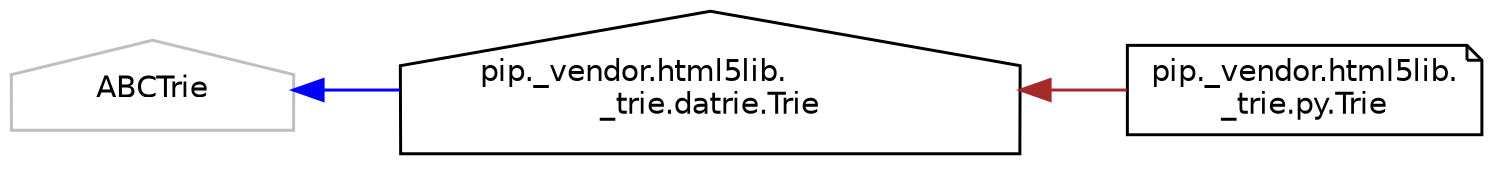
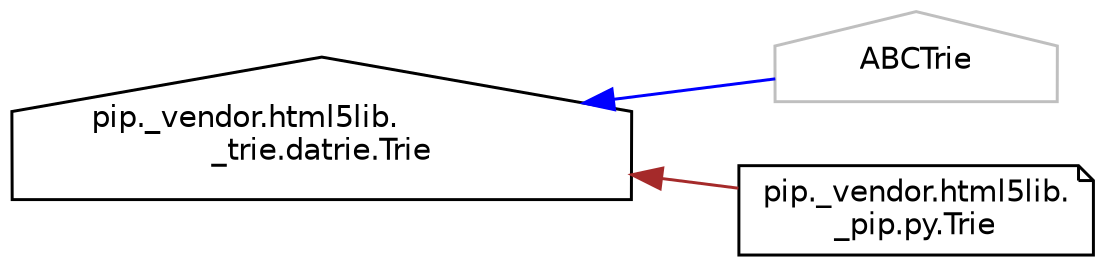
edge "pip._vendor.html5lib. _trie.datrie.Trie" -> "ABCTrie": reversed
node "pip._vendor.html5lib. _trie.py.Trie": label "pip._vendor.html5lib. _trie.py.Trie" -> "pip._vendor.html5lib. _pip.py.Trie"
